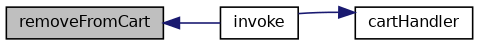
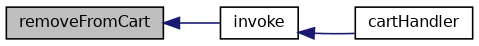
edge "invoke" -> "cartHandler": reversed
